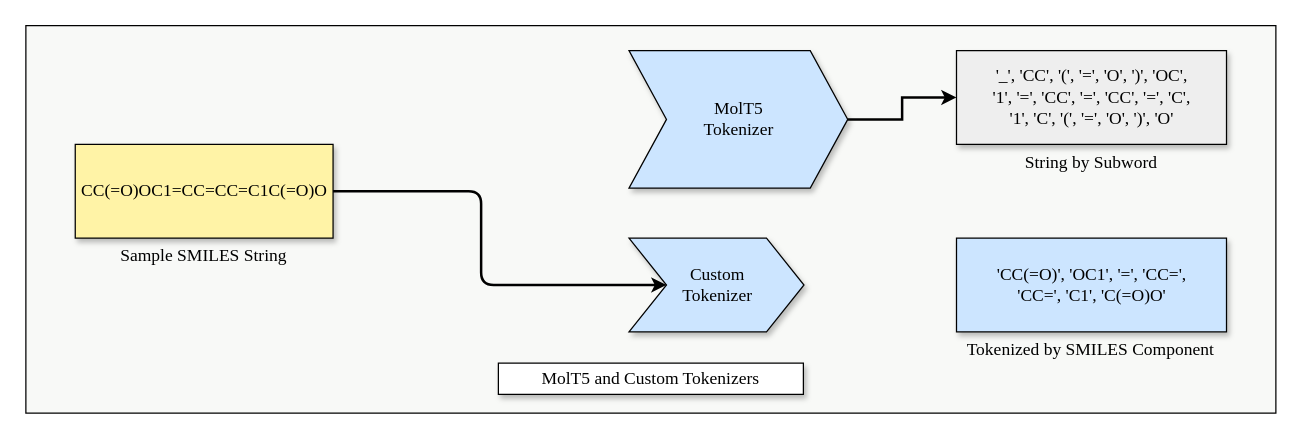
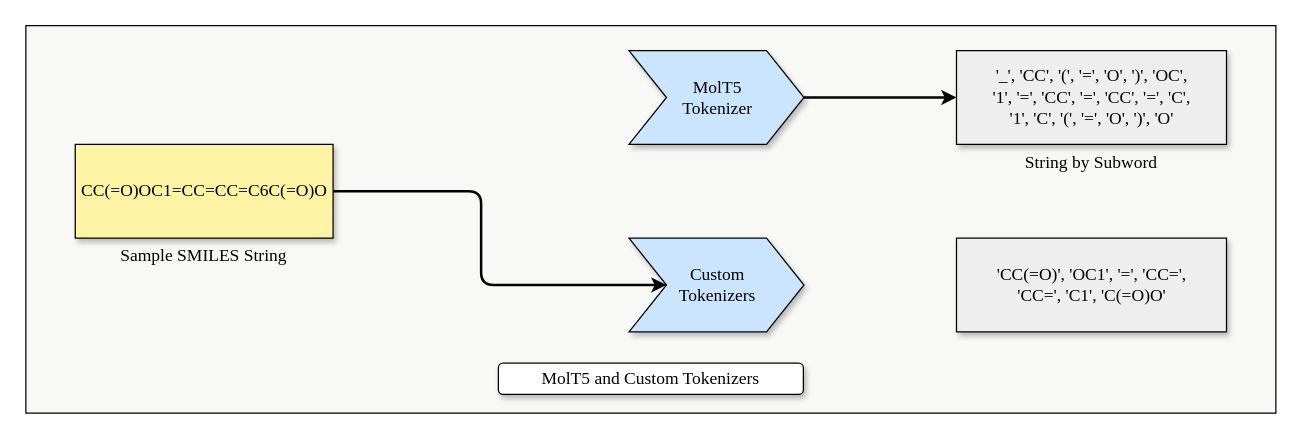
node "MolT5 Tokenizer": size 219x138 -> 175x94
node "CC(=O)OC1=CC=CC=C1C(=O)O": label "CC(=O)OC1=CC=CC=C1C(=O)O" -> "CC(=O)OC1=CC=CC=C6C(=O)O"
node "'CC(=O)', 'OC1', '=', 'CC=', 'CC=', 'C1', 'C(=O)O'": fillcolor #cce5ff -> #eeeeee
node "Custom Tokenizer": label "Custom Tokenizer" -> "Custom Tokenizers"
node "Tokenized by SMILES Component": removed
node "MolT5 and Custom Tokenizers": shape rectangle -> rounded rectangle
